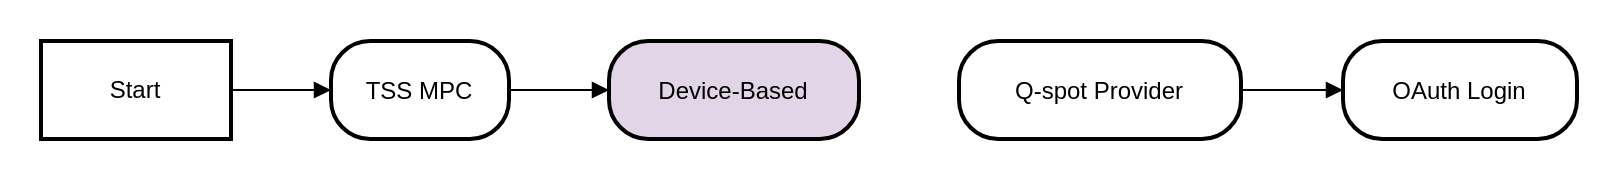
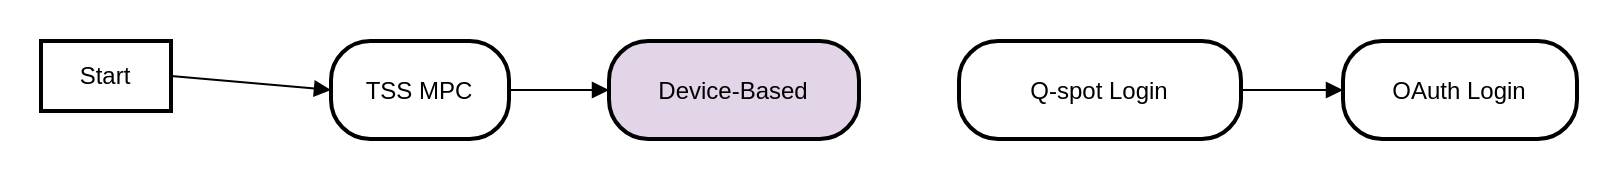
node "Start": size 190x98 -> 130x70
node "Q-spot Provider": label "Q-spot Provider" -> "Q-spot Login"
